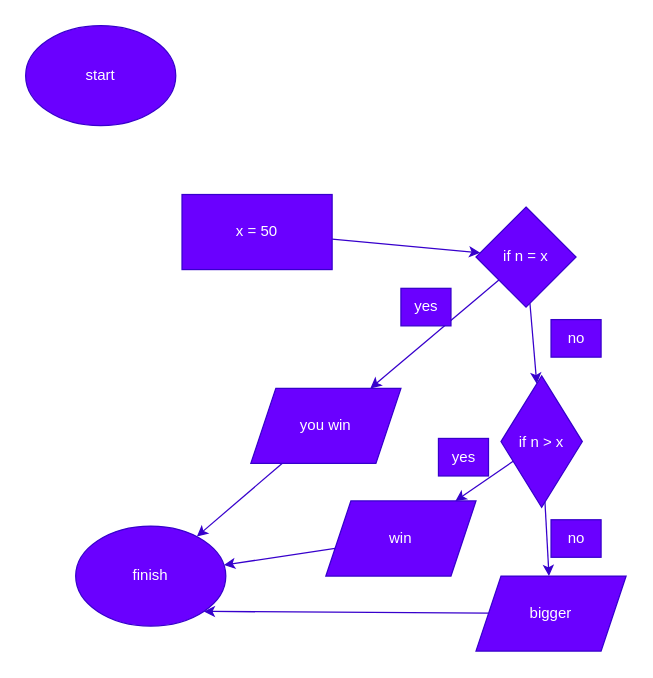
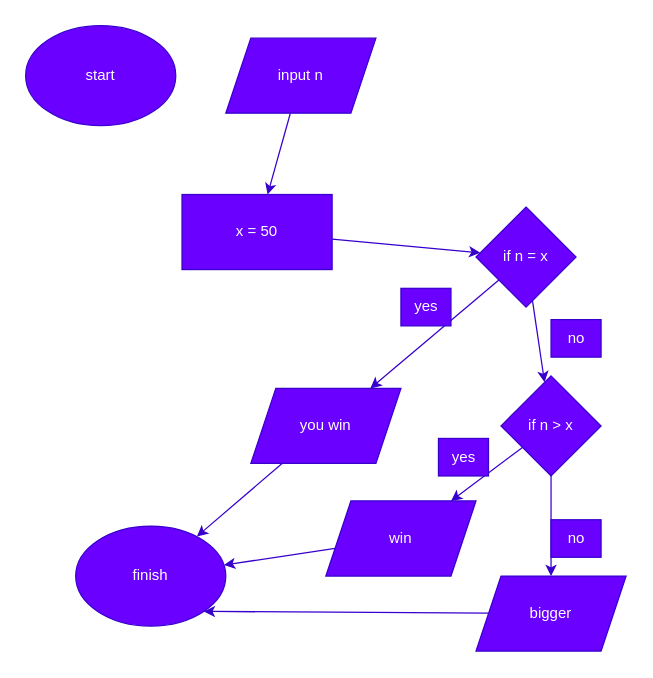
node "input n": added
edge "input n" -> "x = 50": added
node "if n > x": size 81x131 -> 100x100
